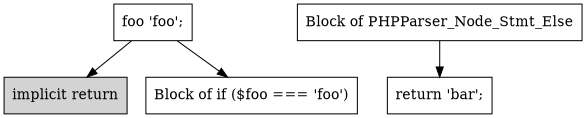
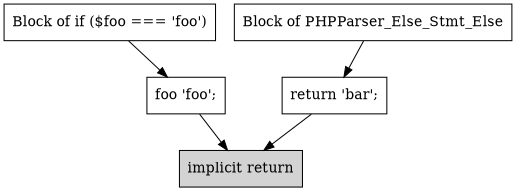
node "Block of PHPParser_Node_Stmt_Else": label "Block of PHPParser_Node_Stmt_Else" -> "Block of PHPParser_Else_Stmt_Else"
edge "foo 'foo';" -> "Block of if ($foo === 'foo')": reversed
edge "return 'bar';" -> "implicit return": added
